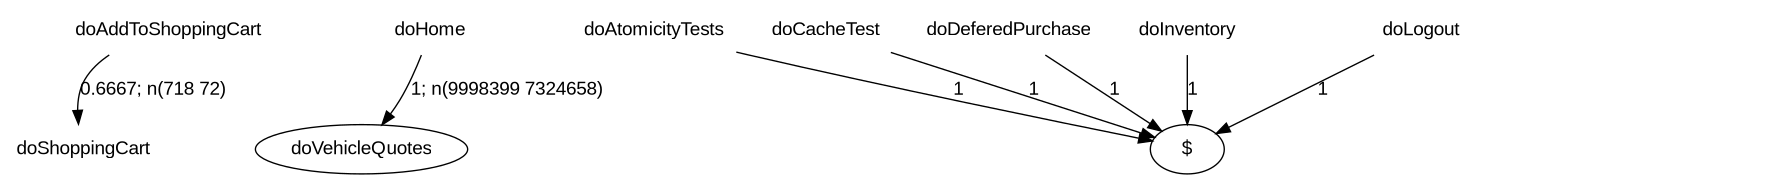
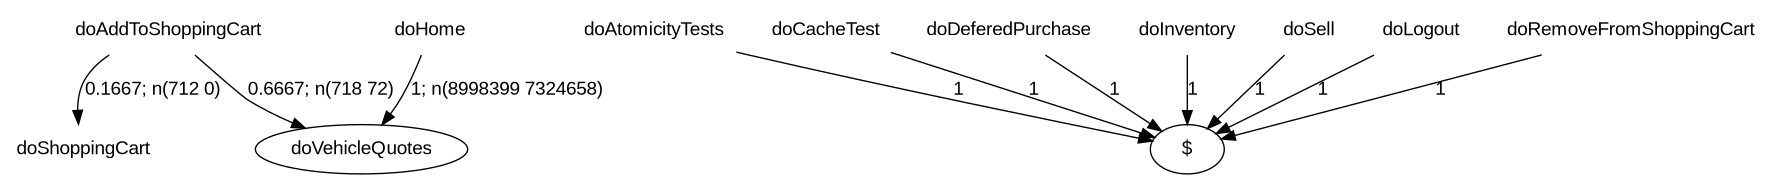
node "doSell": added
node "doRemoveFromShoppingCart": added
edge "doAddToShoppingCart" -> "doShoppingCart": label "0.6667; n(718 72)" -> "0.1667; n(712 0)"
edge "doHome" -> "doVehicleQuotes": label "1; n(9998399 7324658)" -> "1; n(8998399 7324658)"
edge "doAddToShoppingCart" -> "doVehicleQuotes": added, label "0.6667; n(718 72)"
